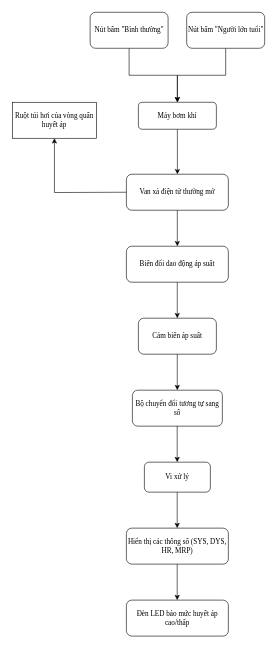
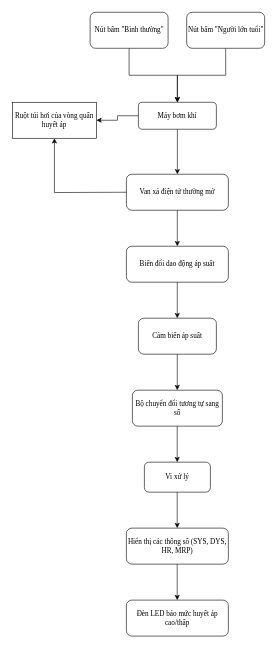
edge "Máy bơm khí" -> "Ruột túi hơi của vòng quấn huyết áp": added
